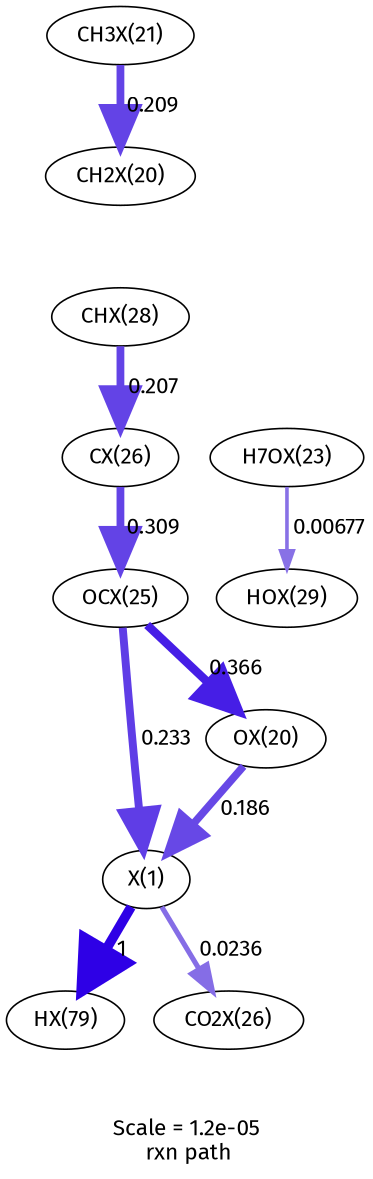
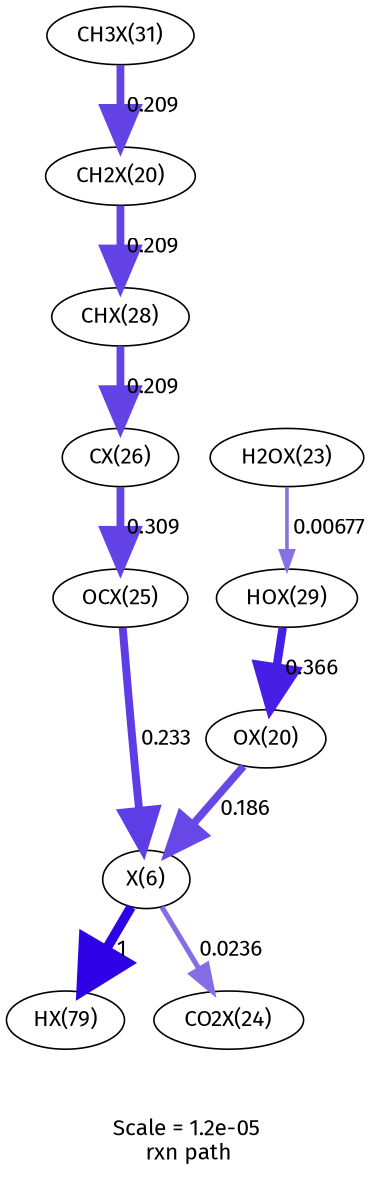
node "CH3X(21)": label "CH3X(21)" -> "CH3X(31)"
edge "CH2X(20)" -> "CHX(28)": added, label "0.209"
edge "CHX(28)" -> "CX(26)": label " 0.207" -> " 0.209"
node "H7OX(23)": label "H7OX(23)" -> "H2OX(23)"
edge "OCX(25)" -> "OX(20)": now "HOX(29)" -> "OX(20)"
node "X(1)": label "X(1)" -> "X(6)"
node "CO2X(26)": label "CO2X(26)" -> "CO2X(24)"
